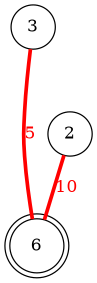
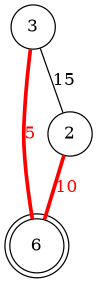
edge "3" -- "2": added, label "15"
